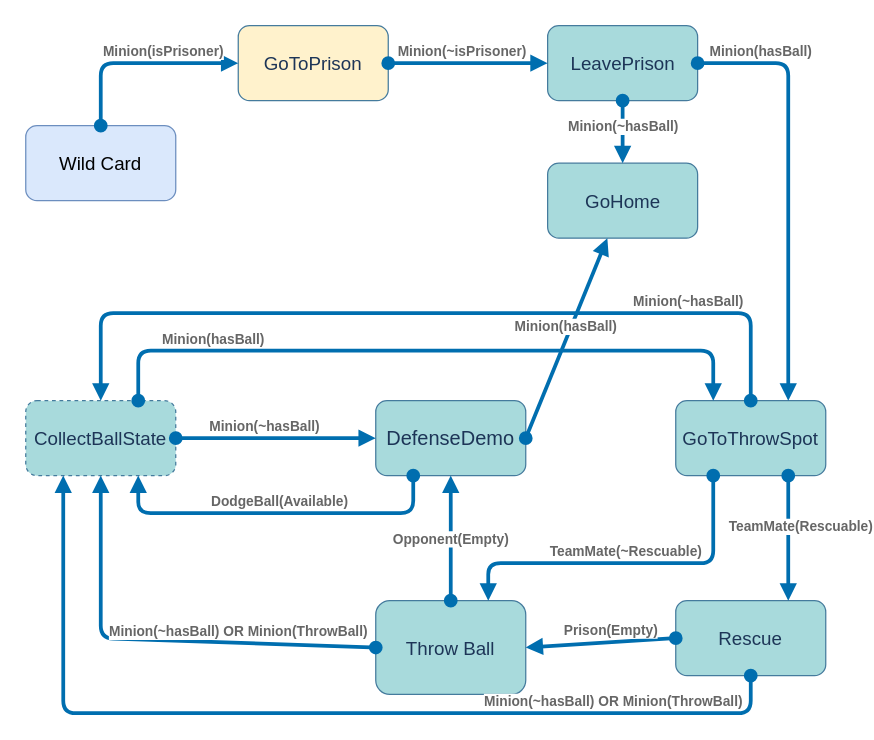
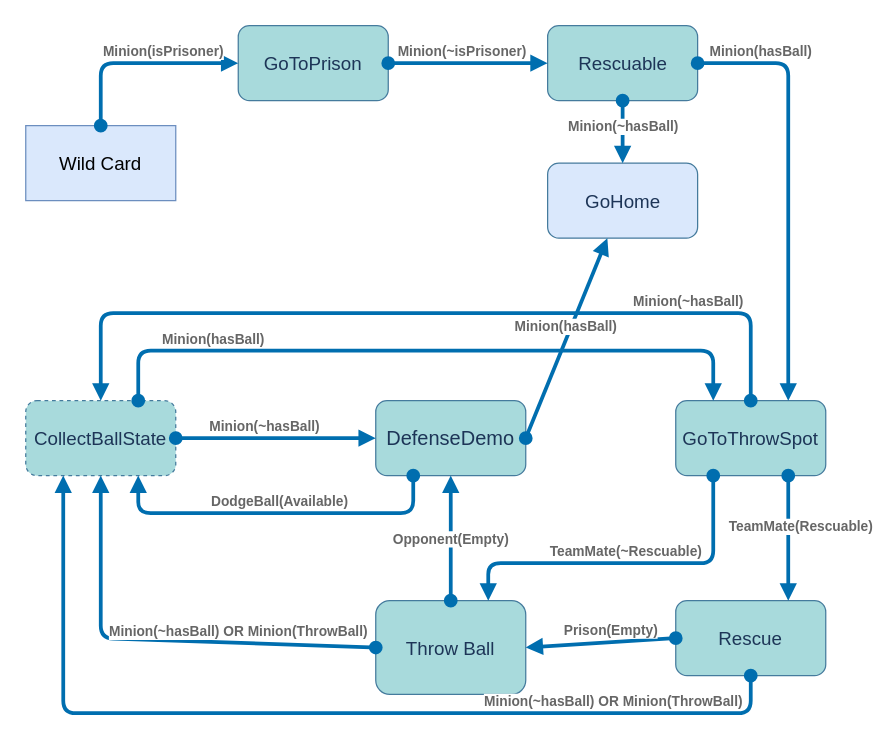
node "GoToPrison": fillcolor #fff2cc -> #a8dadc
node "LeavePrison": label "LeavePrison" -> "Rescuable"
node "Wild Card": shape rounded rectangle -> rectangle
node "GoHome": fillcolor #a8dadc -> #dae8fc
